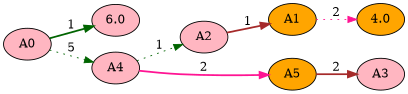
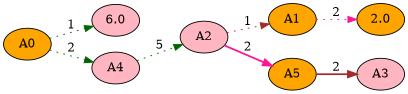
node "4.0": label "4.0" -> "2.0"
edge "A2" -> "A1": style bold -> dotted
edge "A0" -> "6.0": style bold -> dotted
node "A0": fillcolor lightpink -> orange
edge "A4" -> "A2": label "1" -> "5"
edge "A0" -> "A4": label "5" -> "2"
edge "A4" -> "A5": now "A2" -> "A5"
